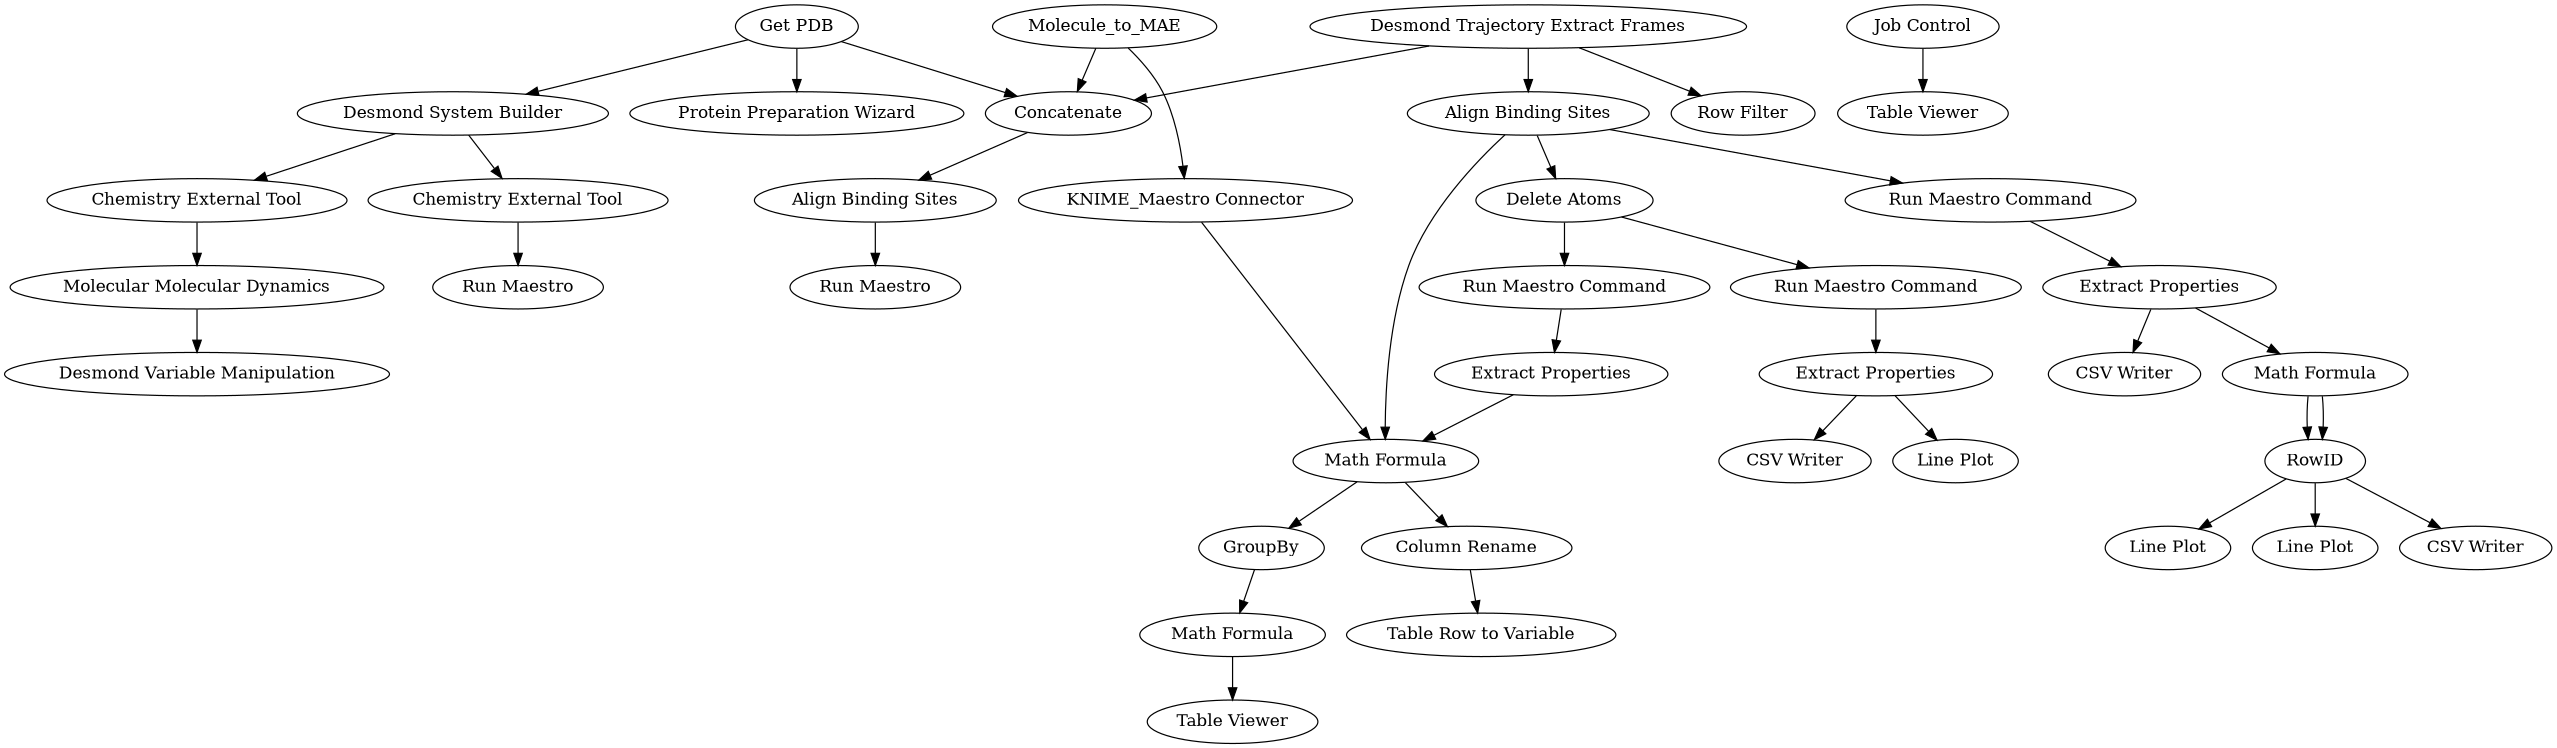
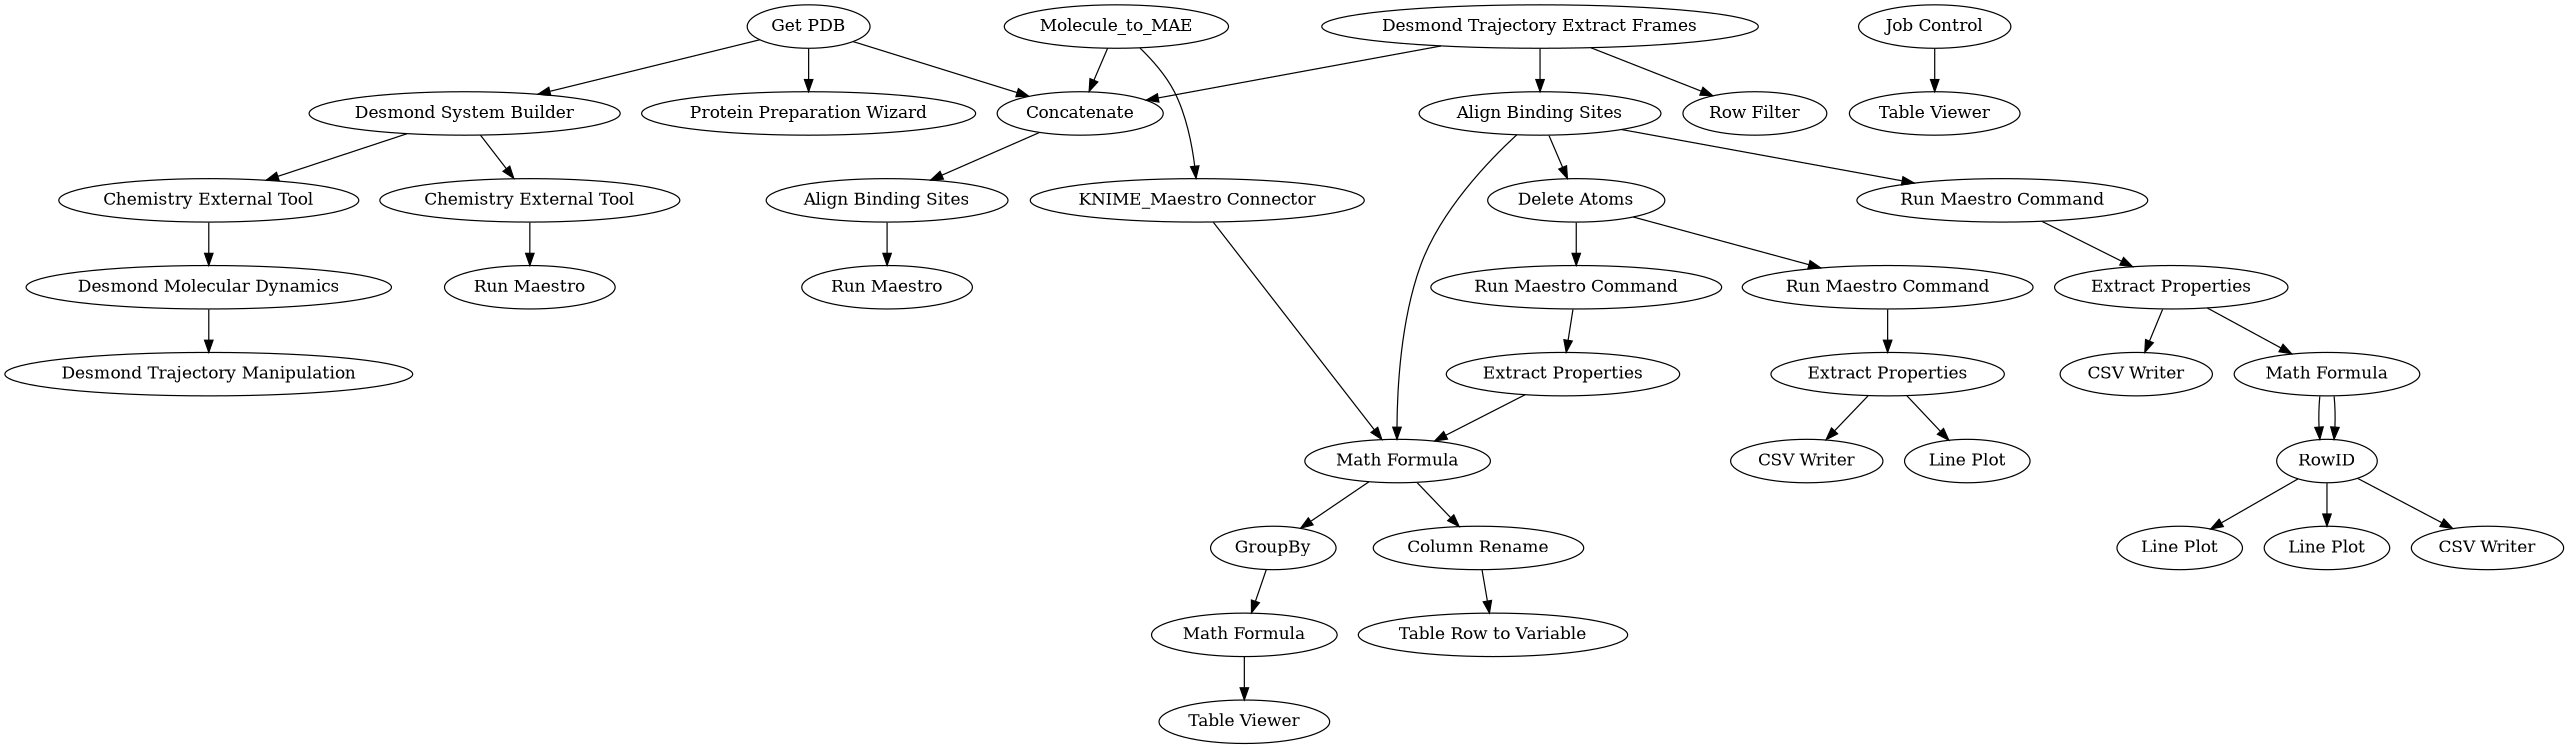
node "Molecular Molecular Dynamics": label "Molecular Molecular Dynamics" -> "Desmond Molecular Dynamics"
node "Desmond Variable Manipulation": label "Desmond Variable Manipulation" -> "Desmond Trajectory Manipulation"
